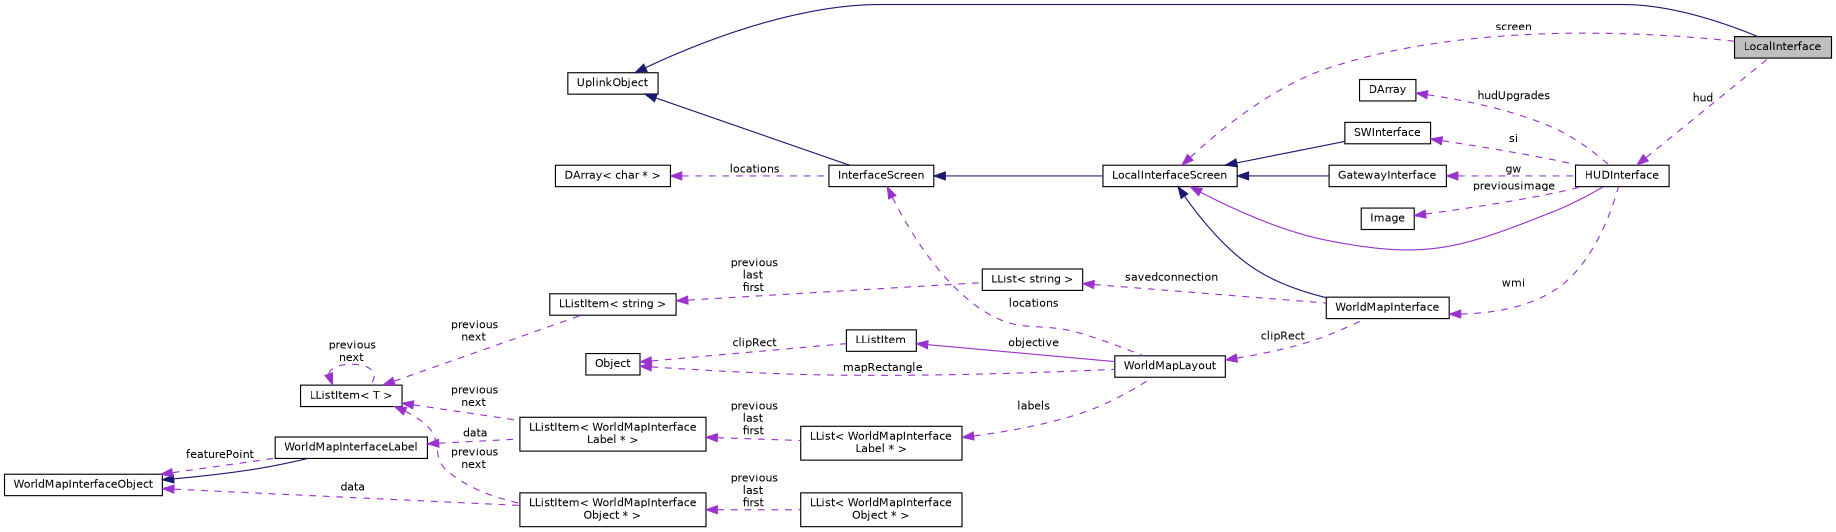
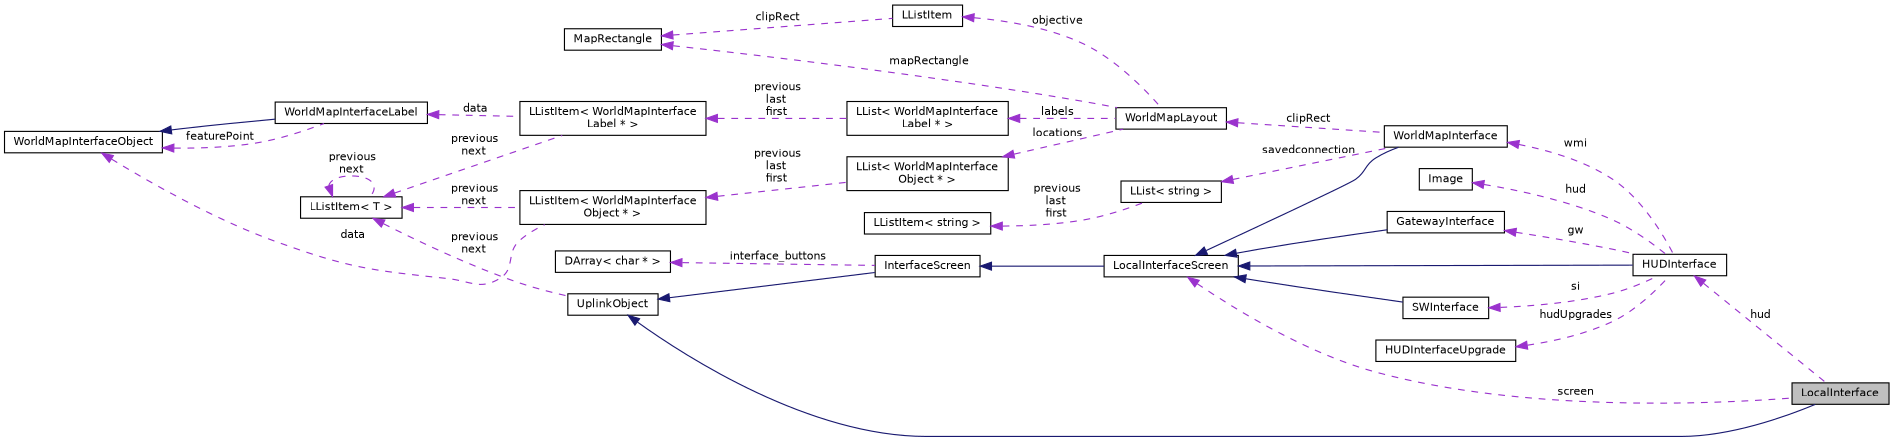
node "DArray": label "DArray" -> "HUDInterfaceUpgrade"
edge "InterfaceScreen" -> "DArray< char * >": label " locations" -> " interface_buttons"
edge "HUDInterface" -> "Image": label " previousimage" -> " hud"
edge "HUDInterface" -> "LocalInterfaceScreen": color darkorchid3 -> midnightblue
edge "WorldMapLayout" -> "InterfaceScreen": now "WorldMapLayout" -> "LList< WorldMapInterface Object * >"
edge "LListItem< string >" -> "LListItem< T >": now "UplinkObject" -> "LListItem< T >"
edge "WorldMapLayout" -> "LListItem": style solid -> dashed
node "Object": label "Object" -> "MapRectangle"
